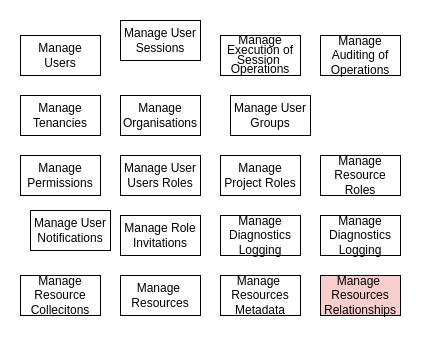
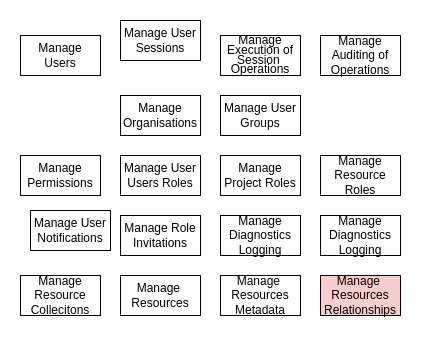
node "Manage Tenancies": removed
node "Manage User Groups": moved (271, 116) -> (261, 116)
